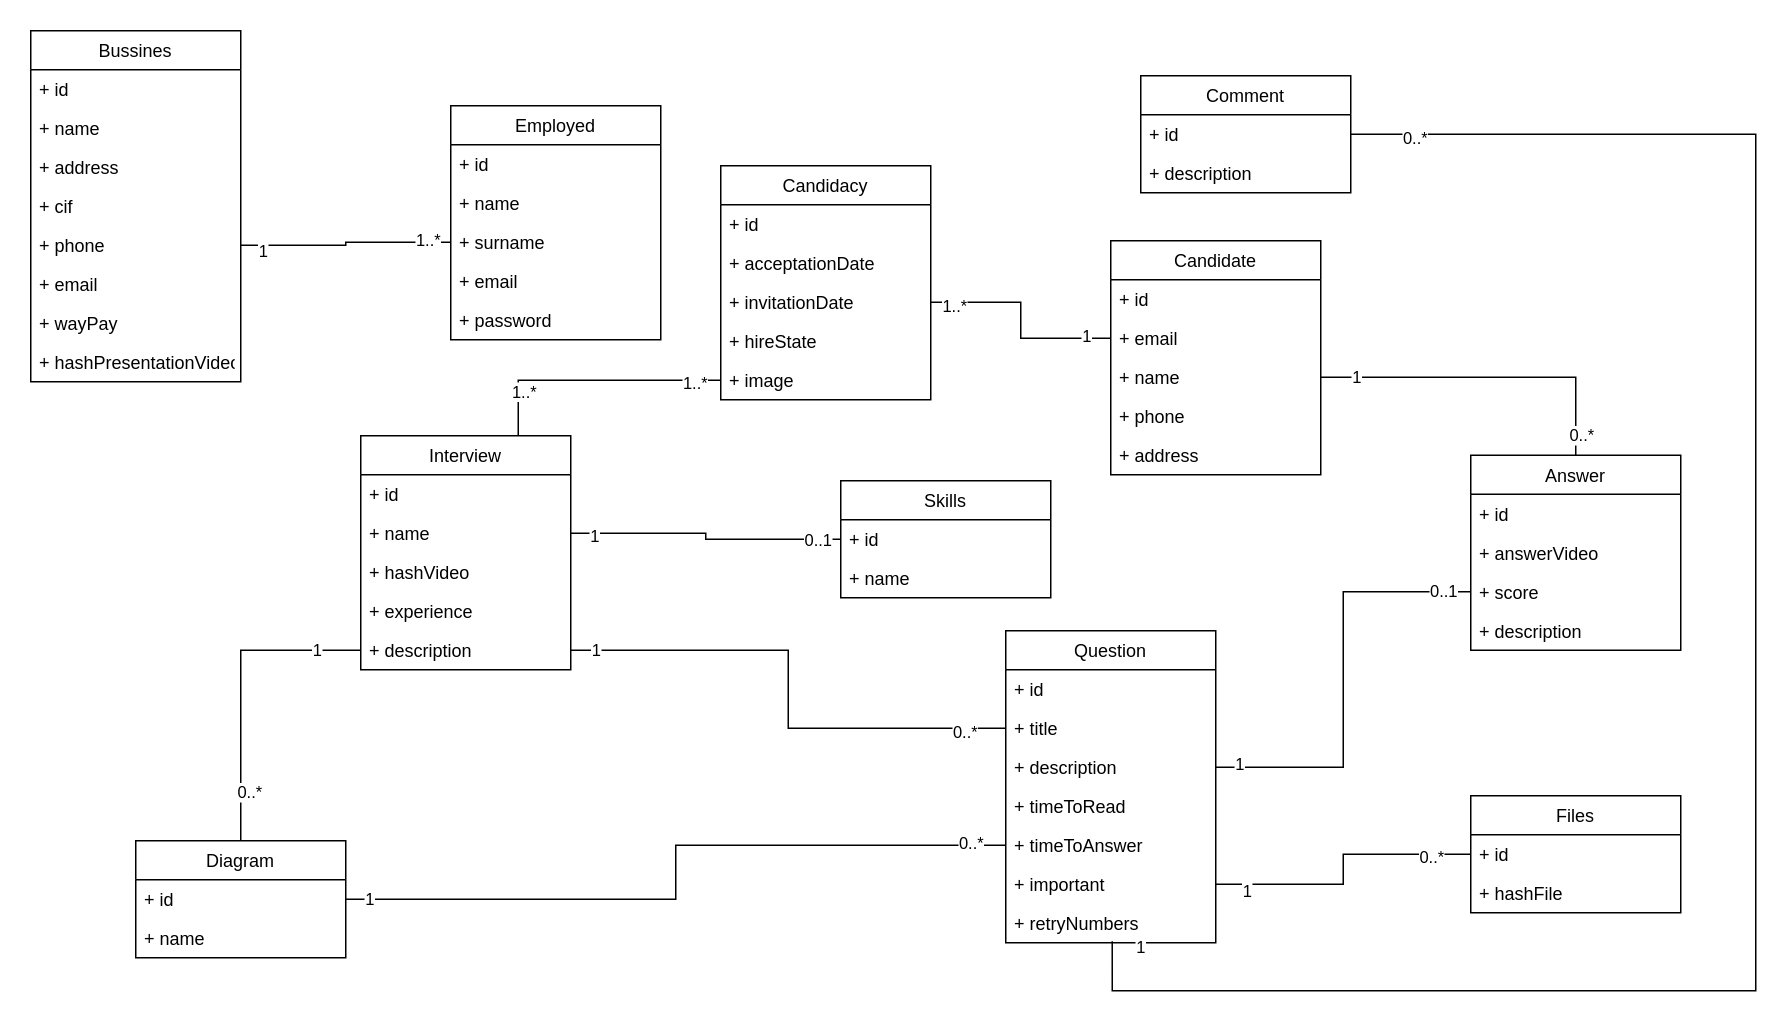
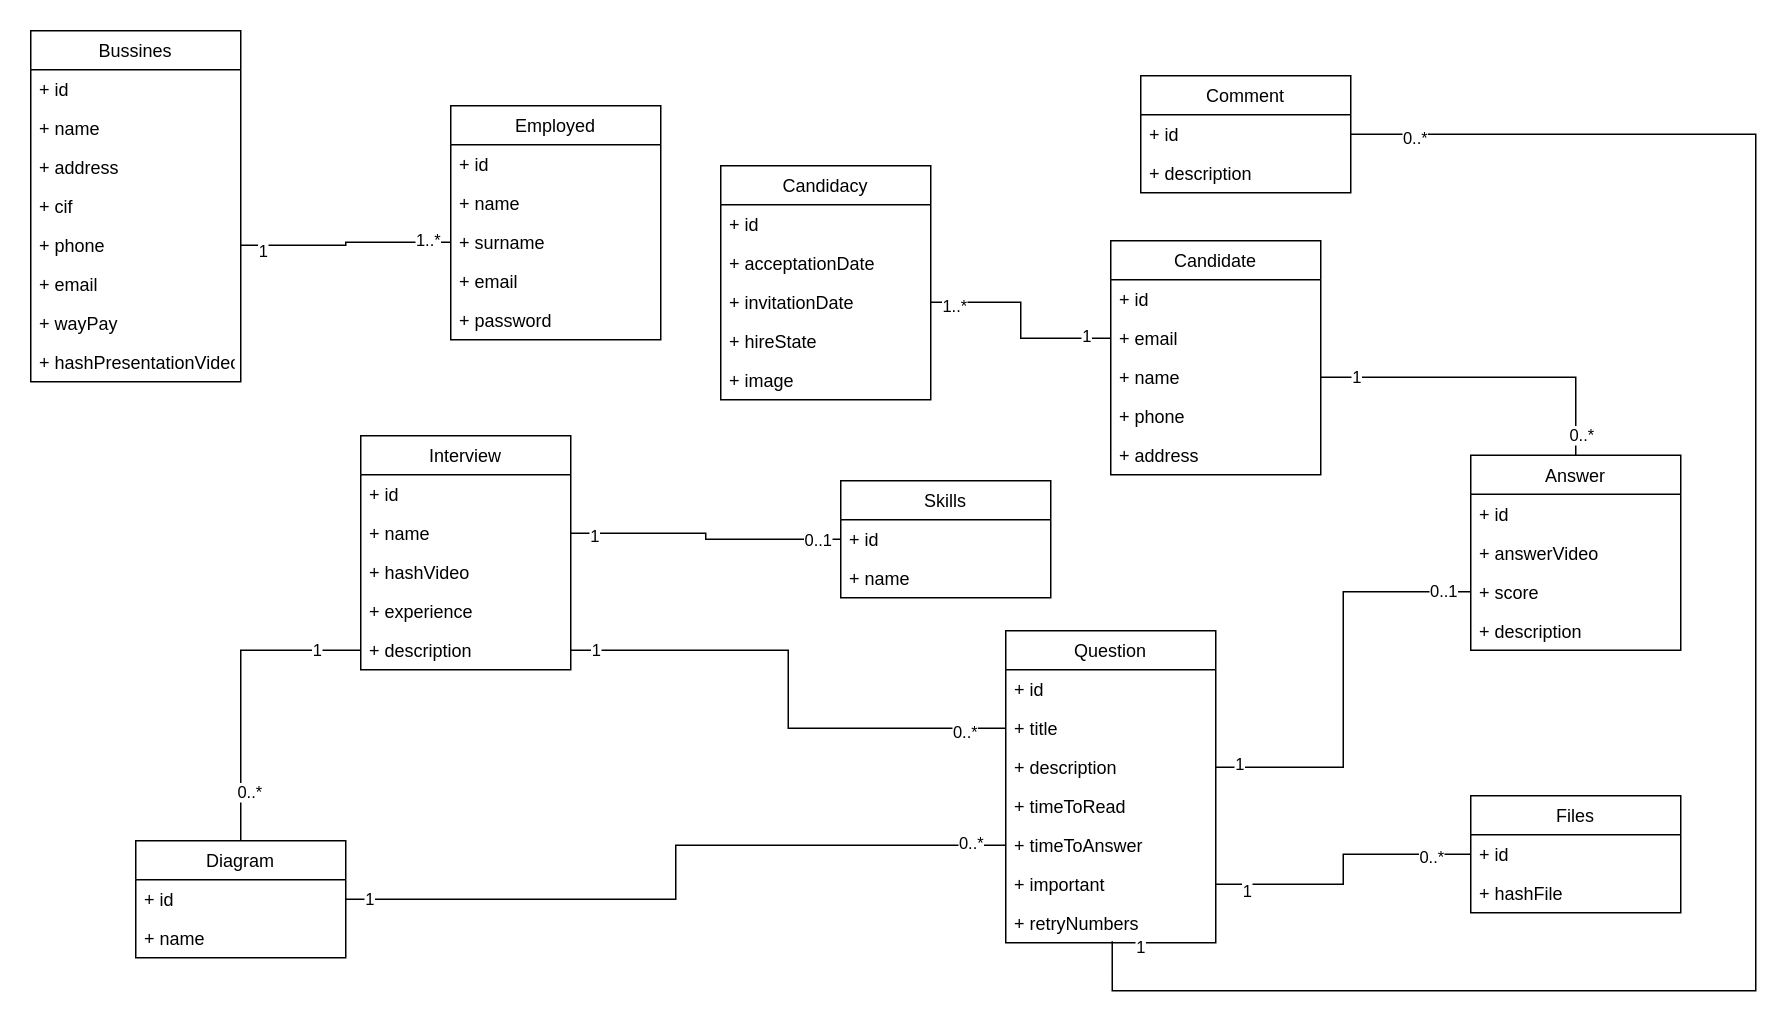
edge "+ image" -- "Interview": removed, labels "1..*", "1..*"
